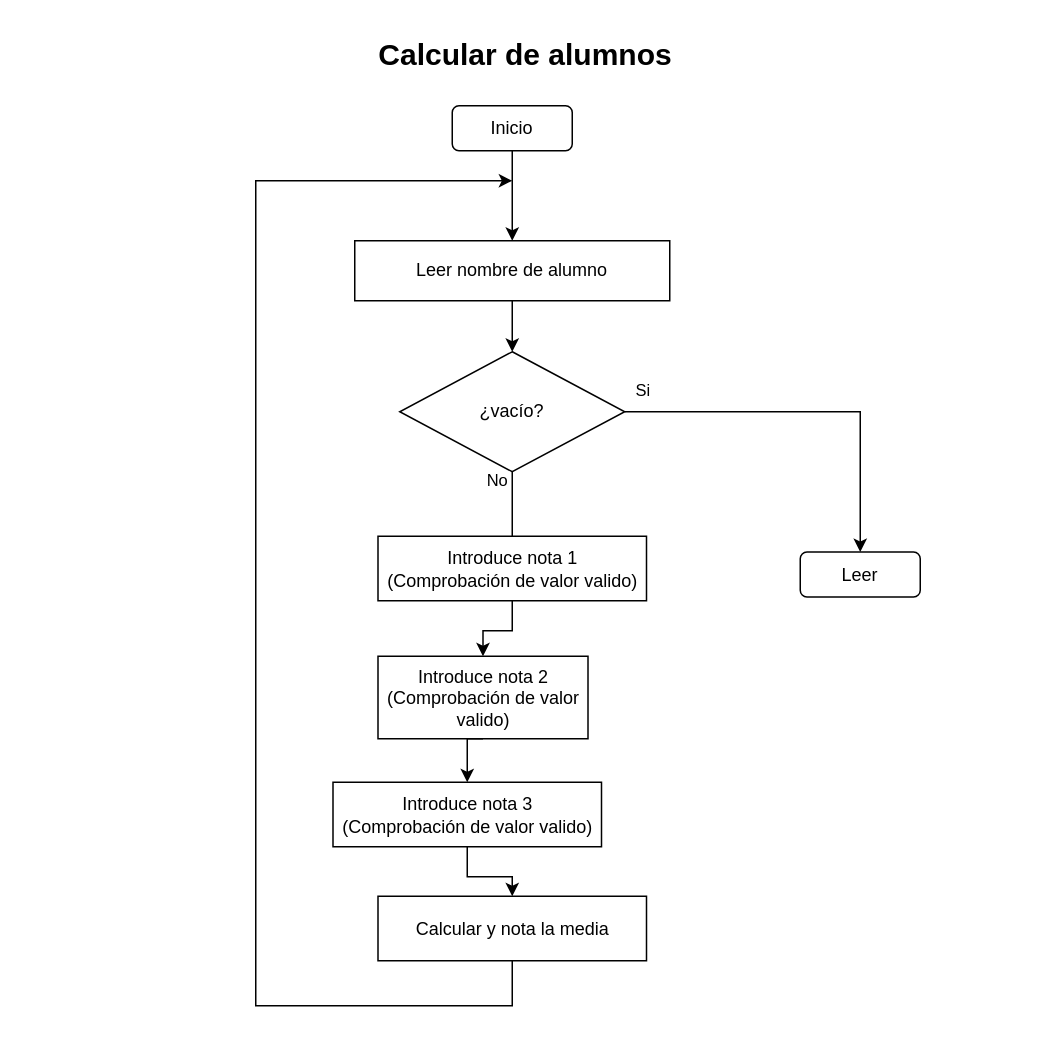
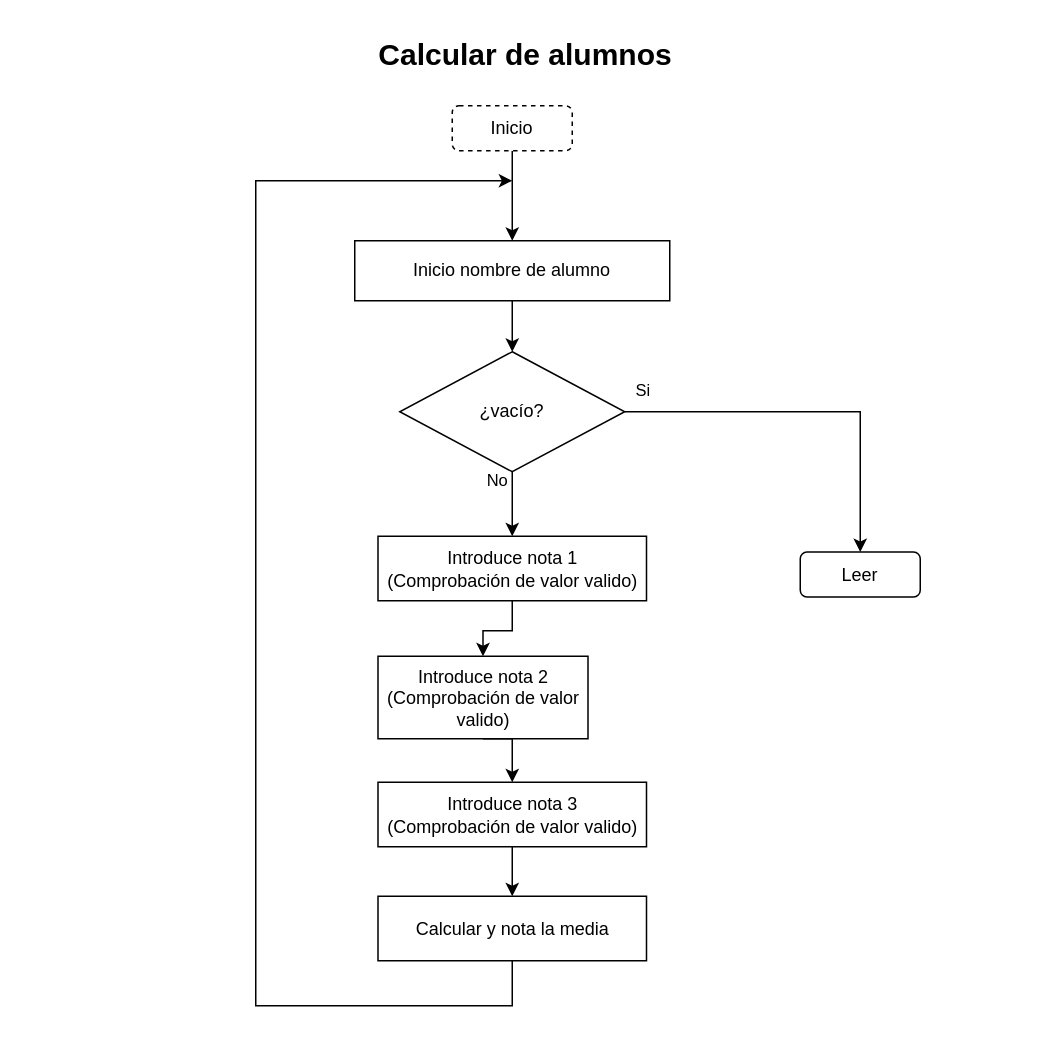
node "Inicio": style solid -> dashed
node "Leer nombre de alumno": label "Leer nombre de alumno" -> "Inicio nombre de alumno"
edge "¿vacío?" -- "Introduce nota 1 (Comprobación de valor valido)": arrowhead none -> classic
node "Introduce nota 3 (Comprobación de valor valido)": moved (467, 815) -> (512, 815)
